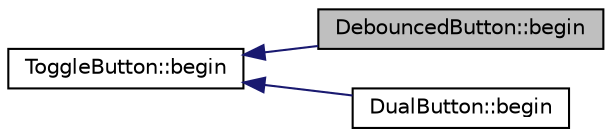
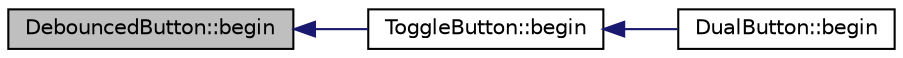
edge "DebouncedButton::begin" -> "ToggleButton::begin": reversed
